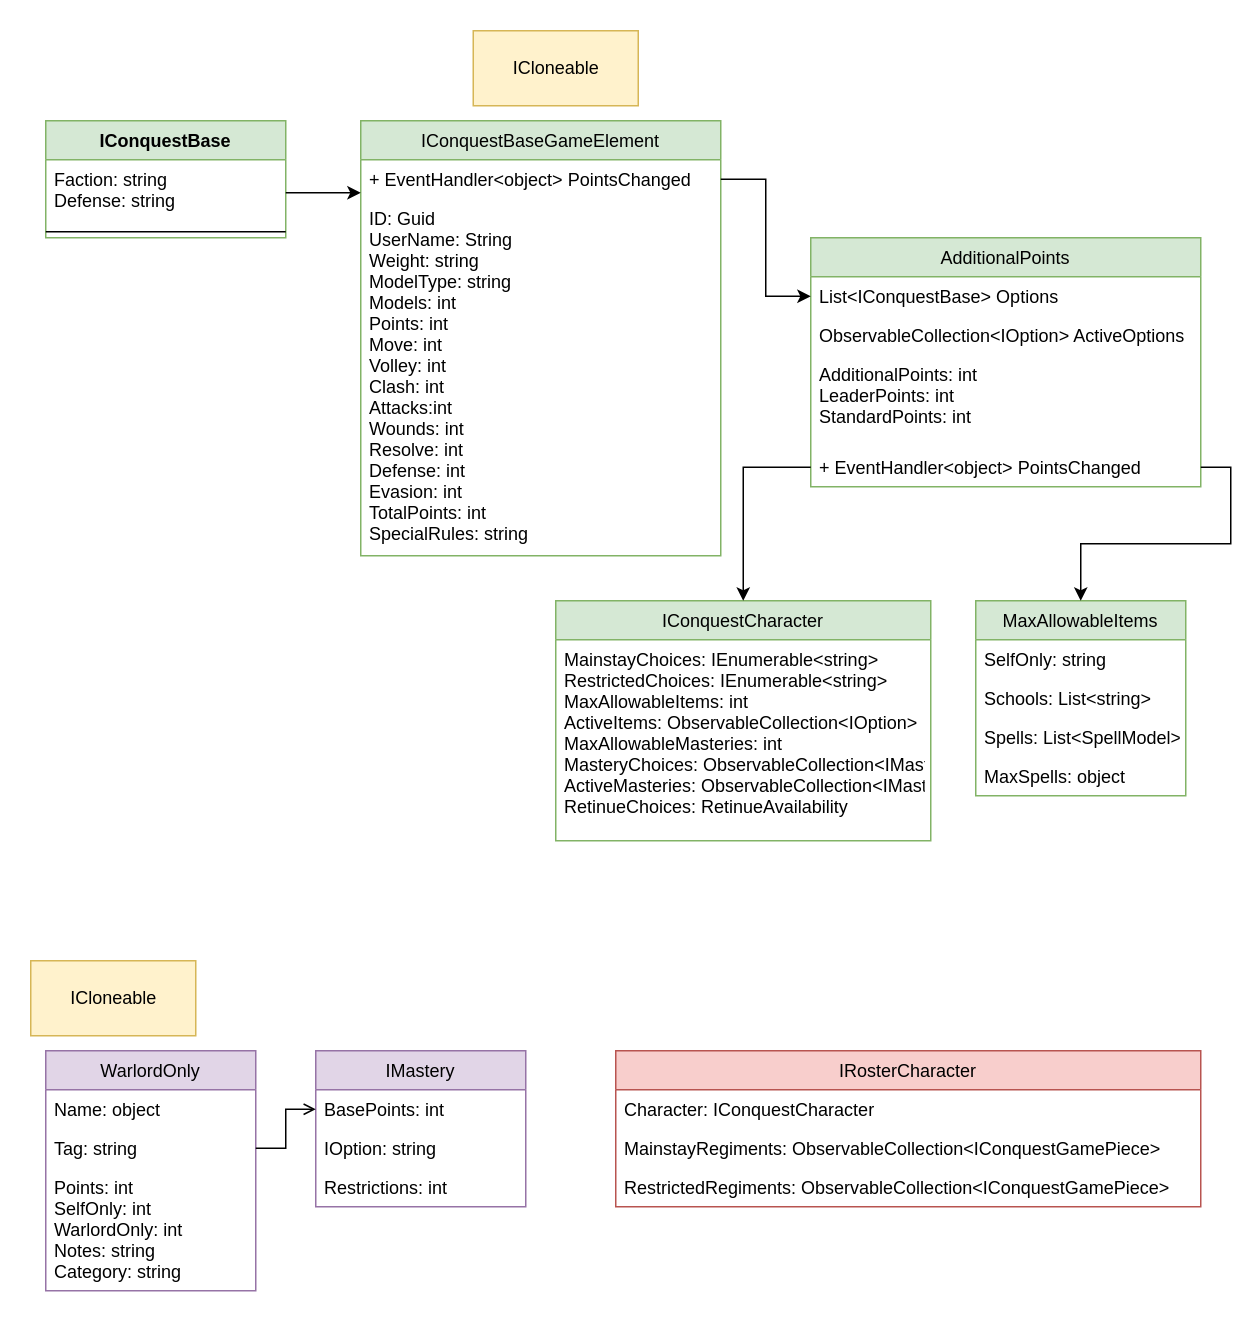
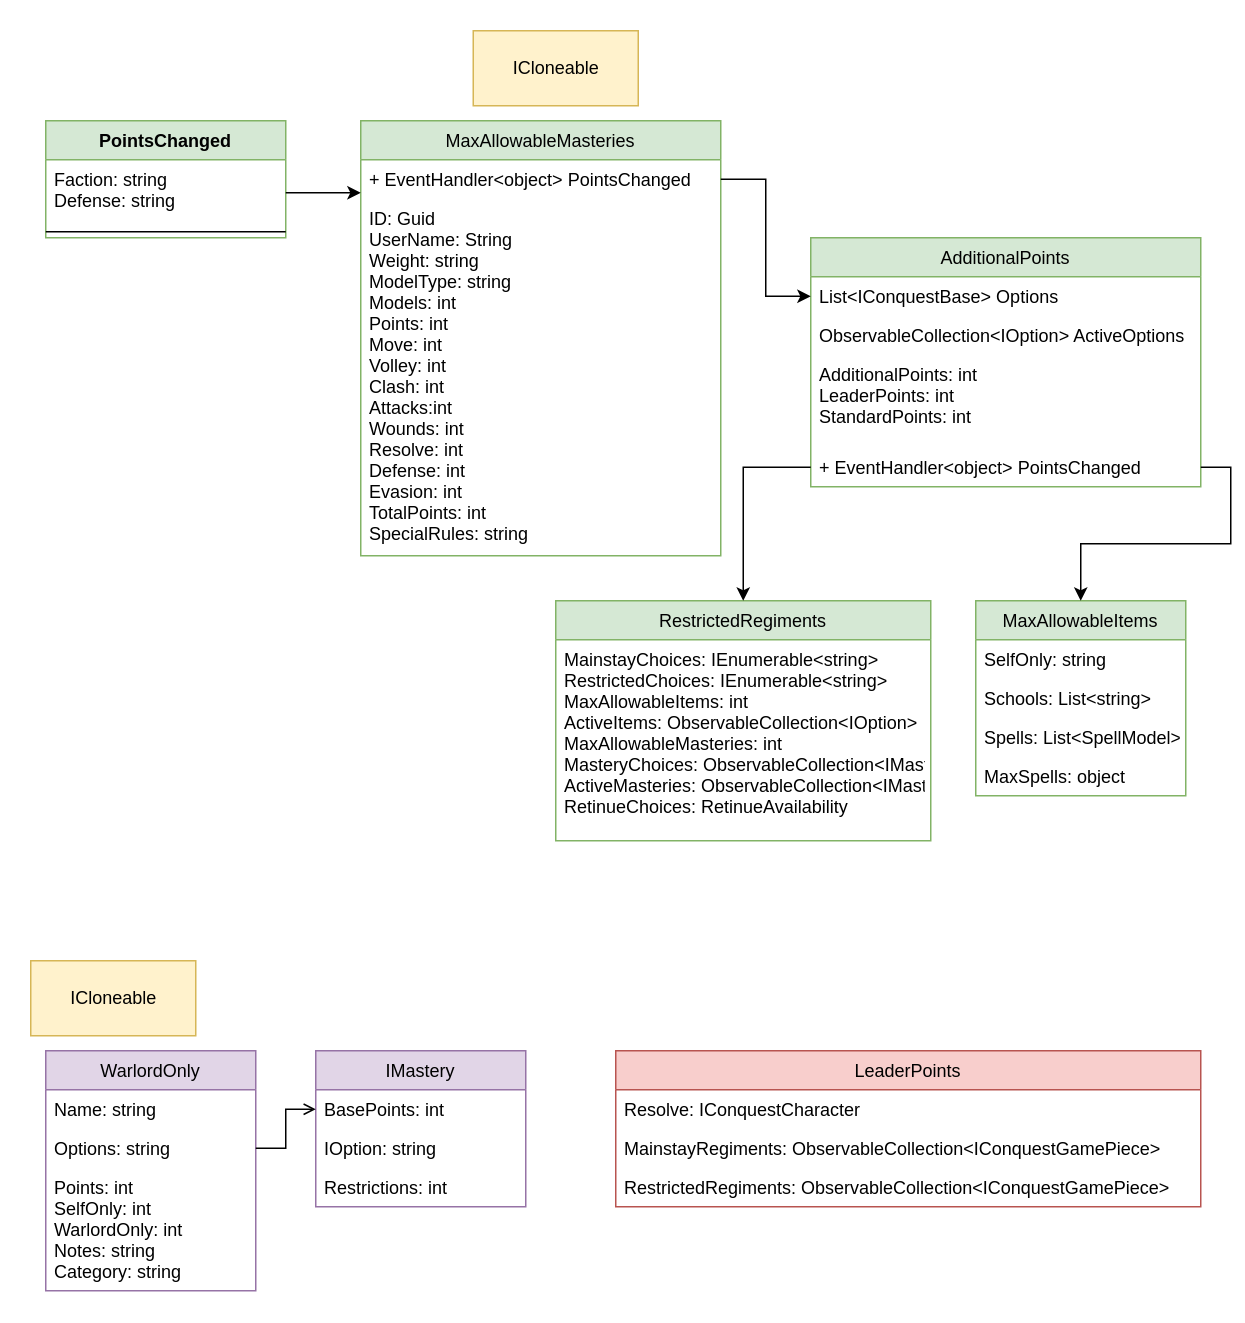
node "IConquestBase": label "IConquestBase" -> "PointsChanged"
node "IConquestBaseGameElement": label "IConquestBaseGameElement" -> "MaxAllowableMasteries"
node "IConquestCharacter": label "IConquestCharacter" -> "RestrictedRegiments"
node "IRosterCharacter": label "IRosterCharacter" -> "LeaderPoints"
node "Name: object": label "Name: object" -> "Name: string"
node "Character: IConquestCharacter": label "Character: IConquestCharacter" -> "Resolve: IConquestCharacter"
node "Tag: string": label "Tag: string" -> "Options: string"
